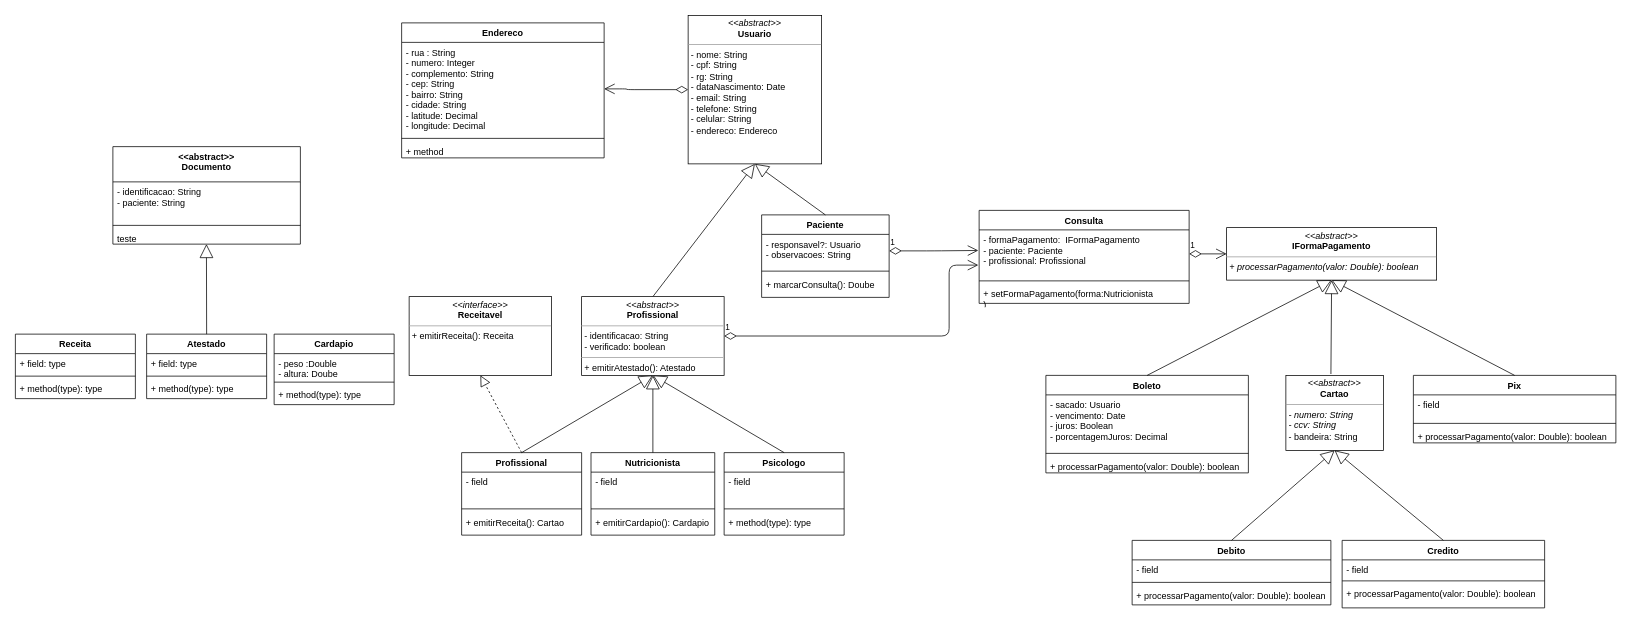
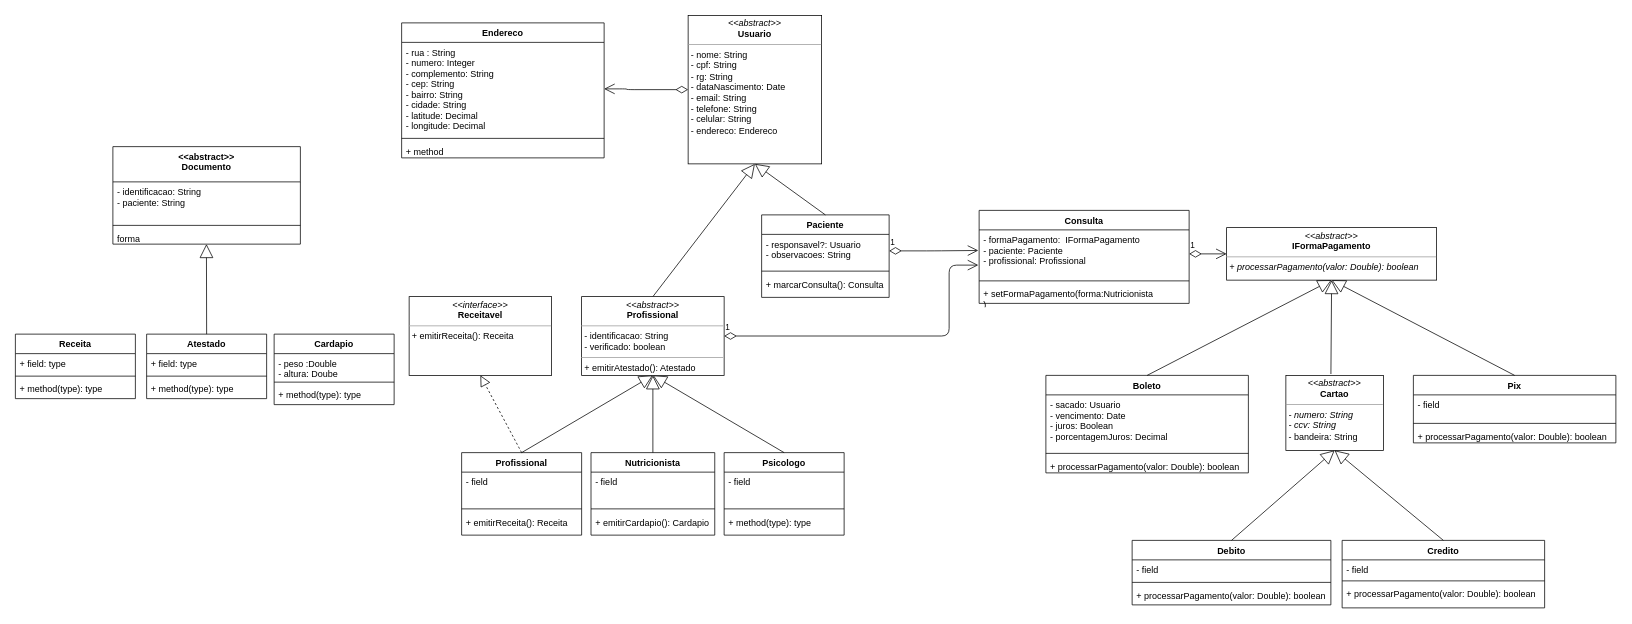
node "teste": label "teste" -> "forma"
node "+ marcarConsulta(): Doube": label "+ marcarConsulta(): Doube" -> "+ marcarConsulta(): Consulta"
node "+ emitirReceita(): Cartao": label "+ emitirReceita(): Cartao" -> "+ emitirReceita(): Receita"
